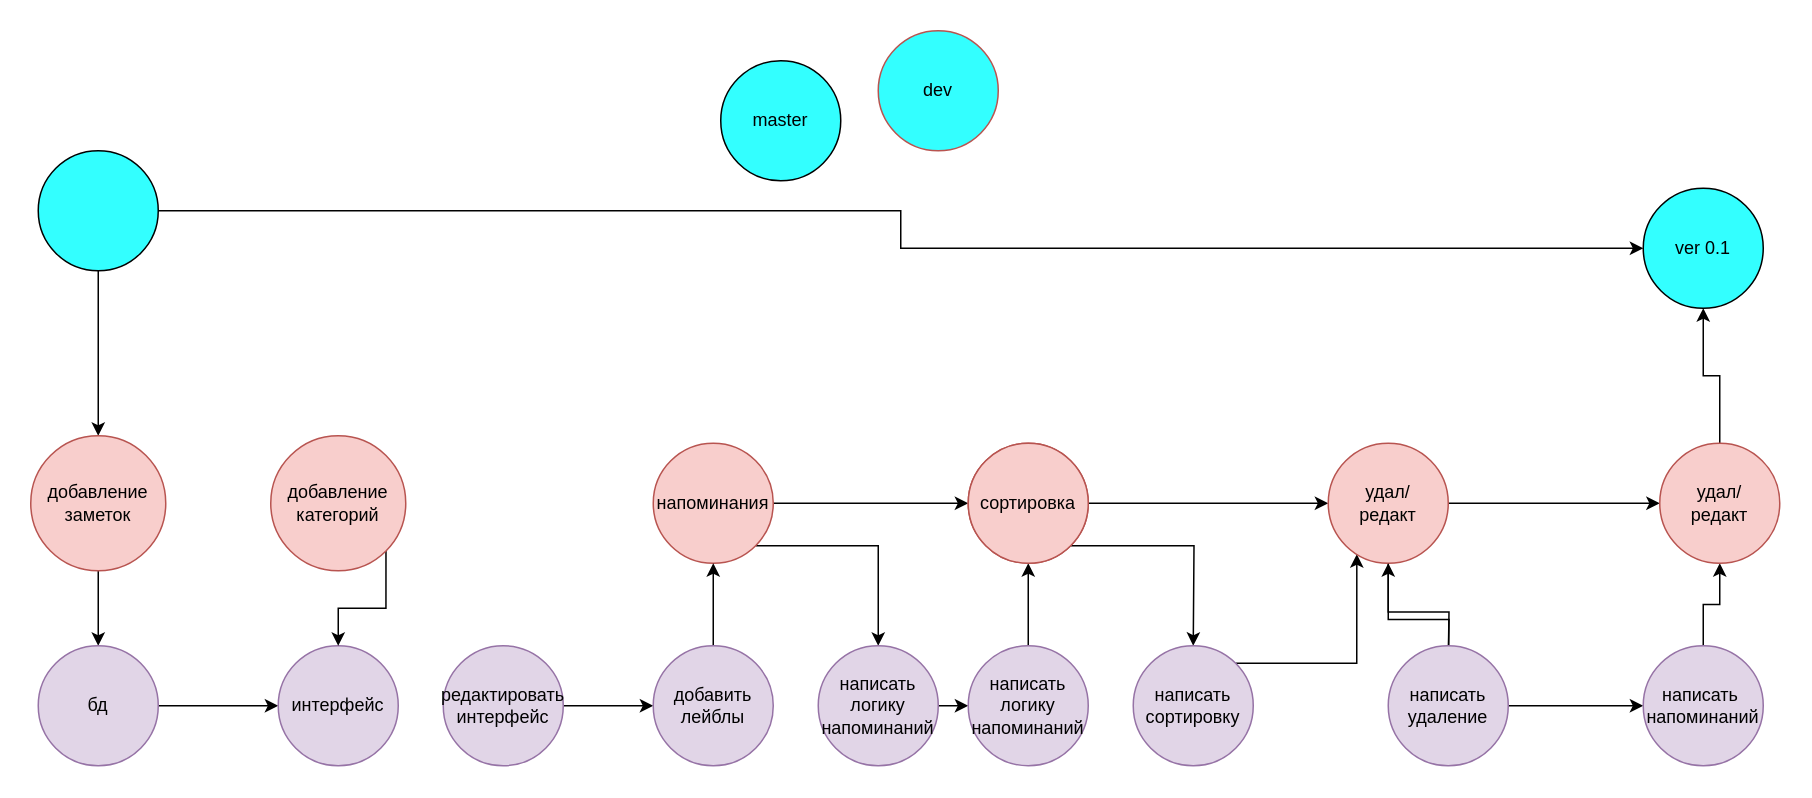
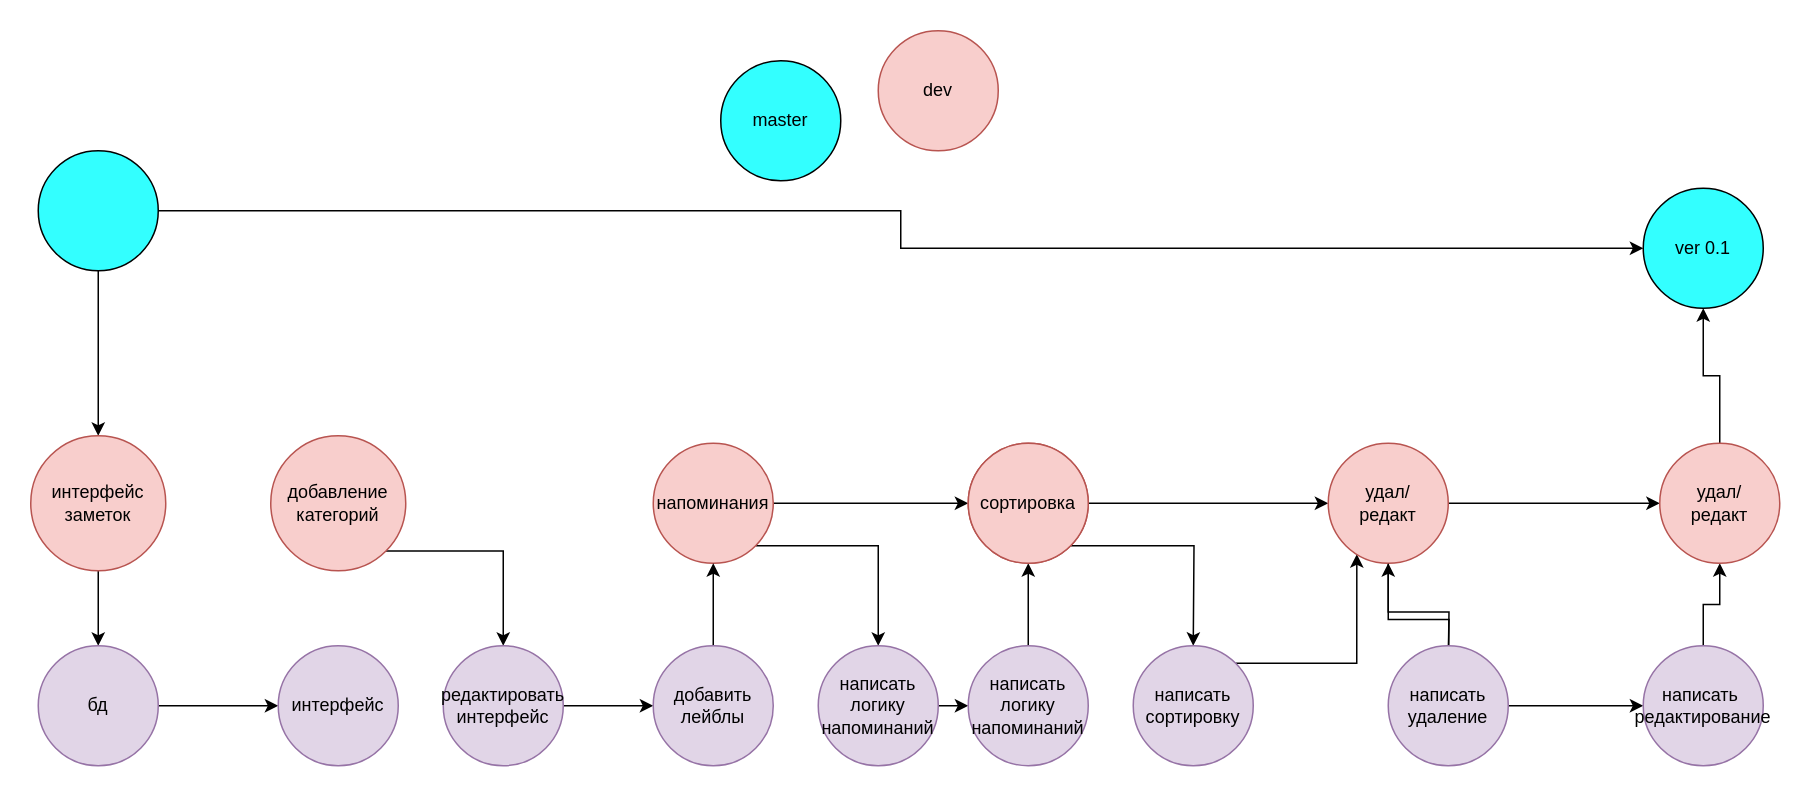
node "dev": fillcolor #33ffff -> #f8cecc
node "добавление заметок": label "добавление заметок" -> "интерфейс заметок"
edge "добавление категорий" -> "интерфейс": now "добавление категорий" -> "редактировать интерфейс"
node "написать напоминаний": label "написать напоминаний" -> "написать редактирование"
